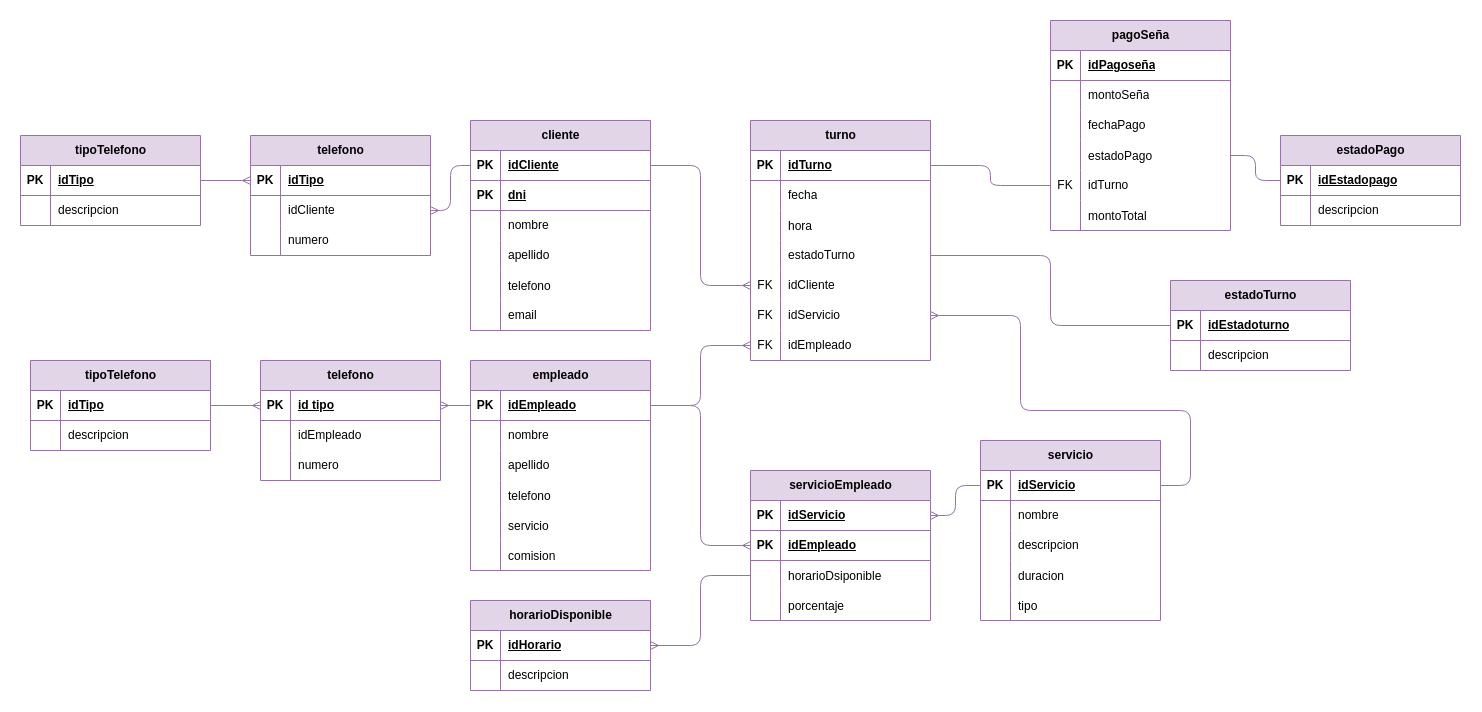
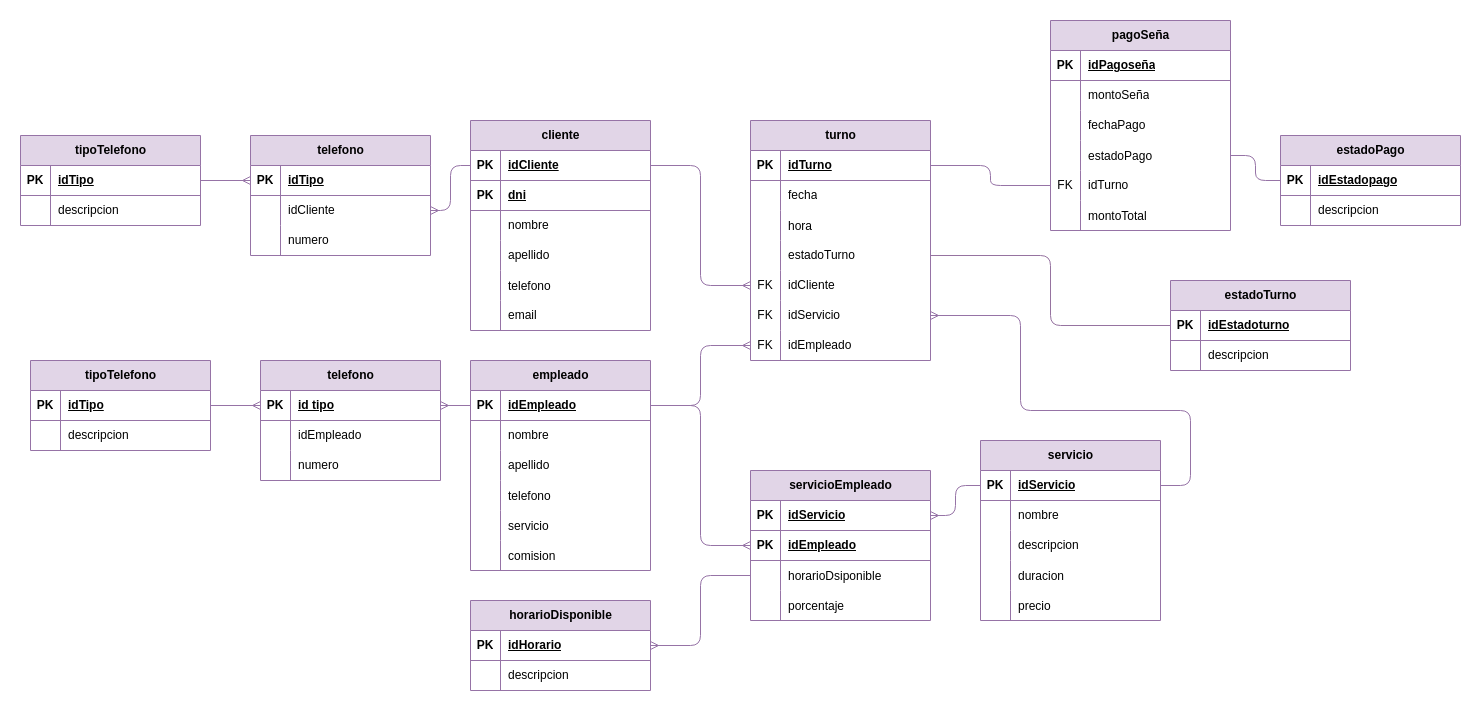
node "tipo": label "tipo" -> "precio"
